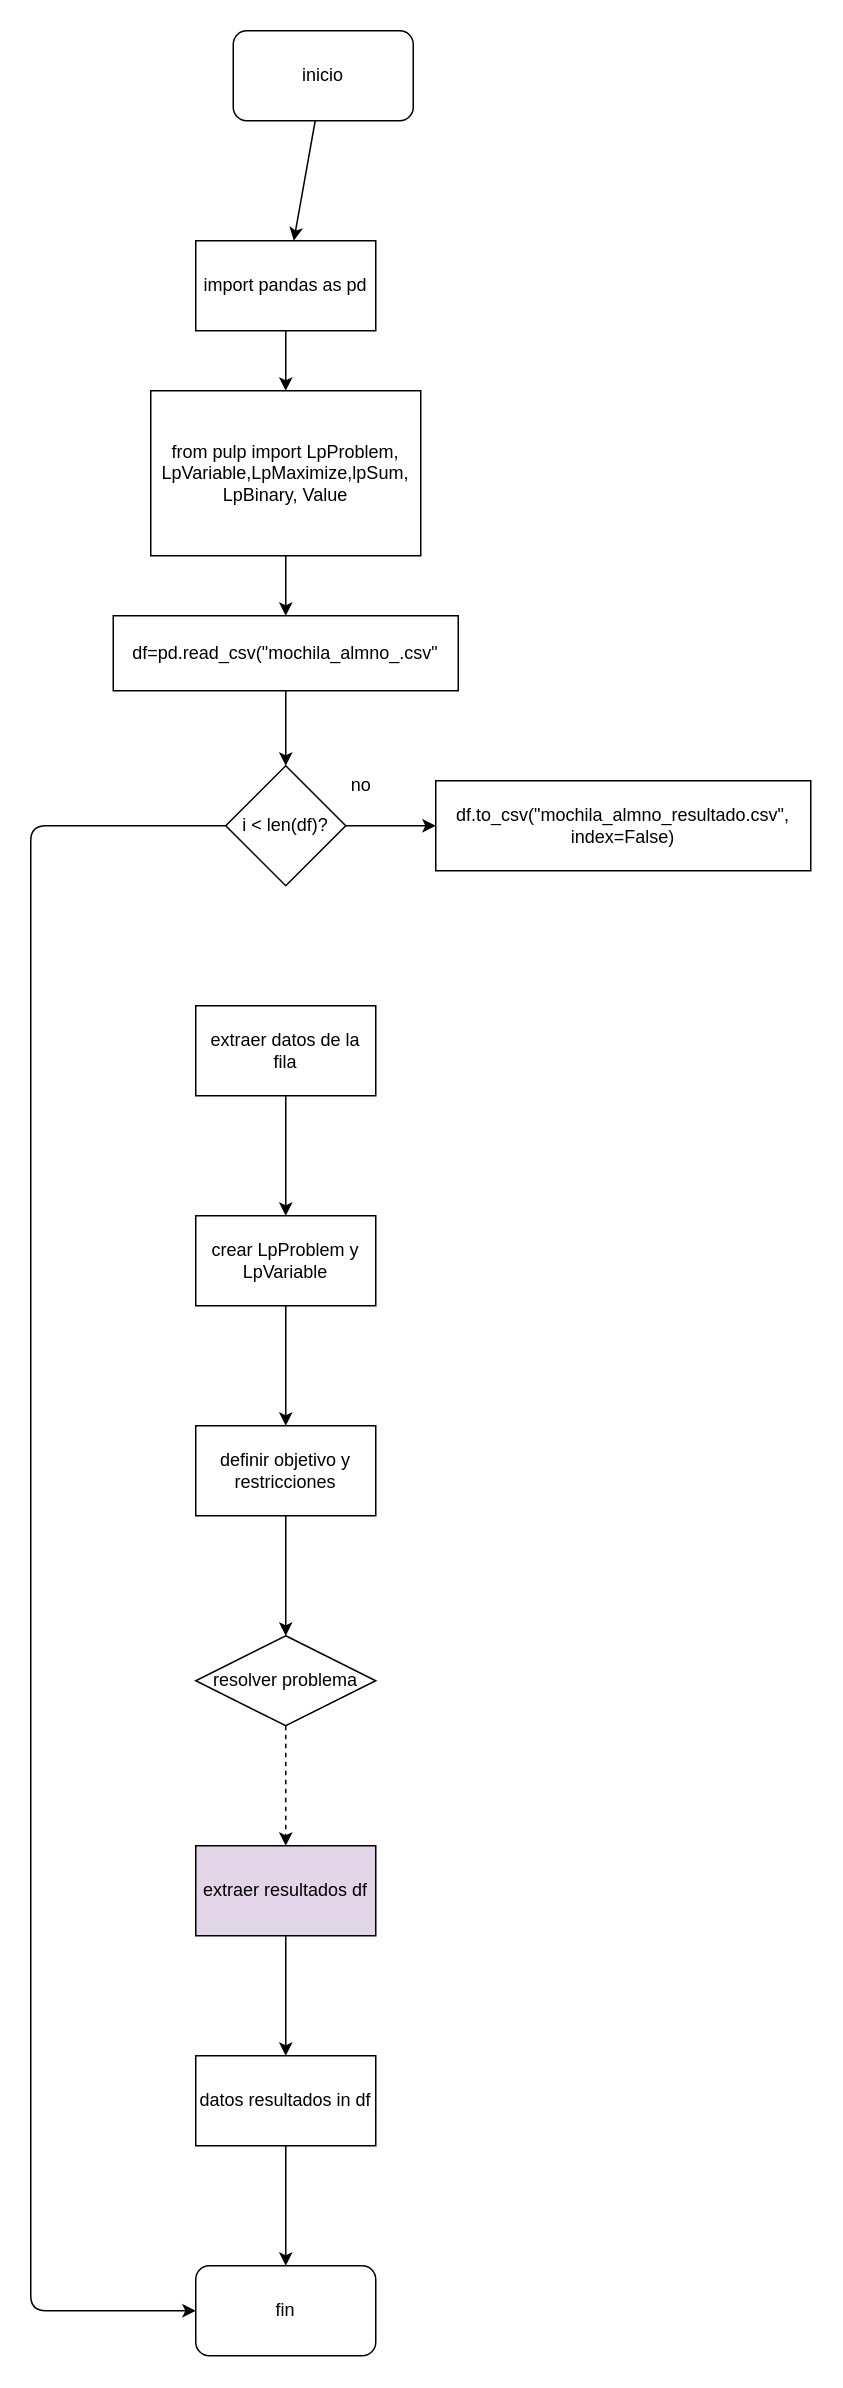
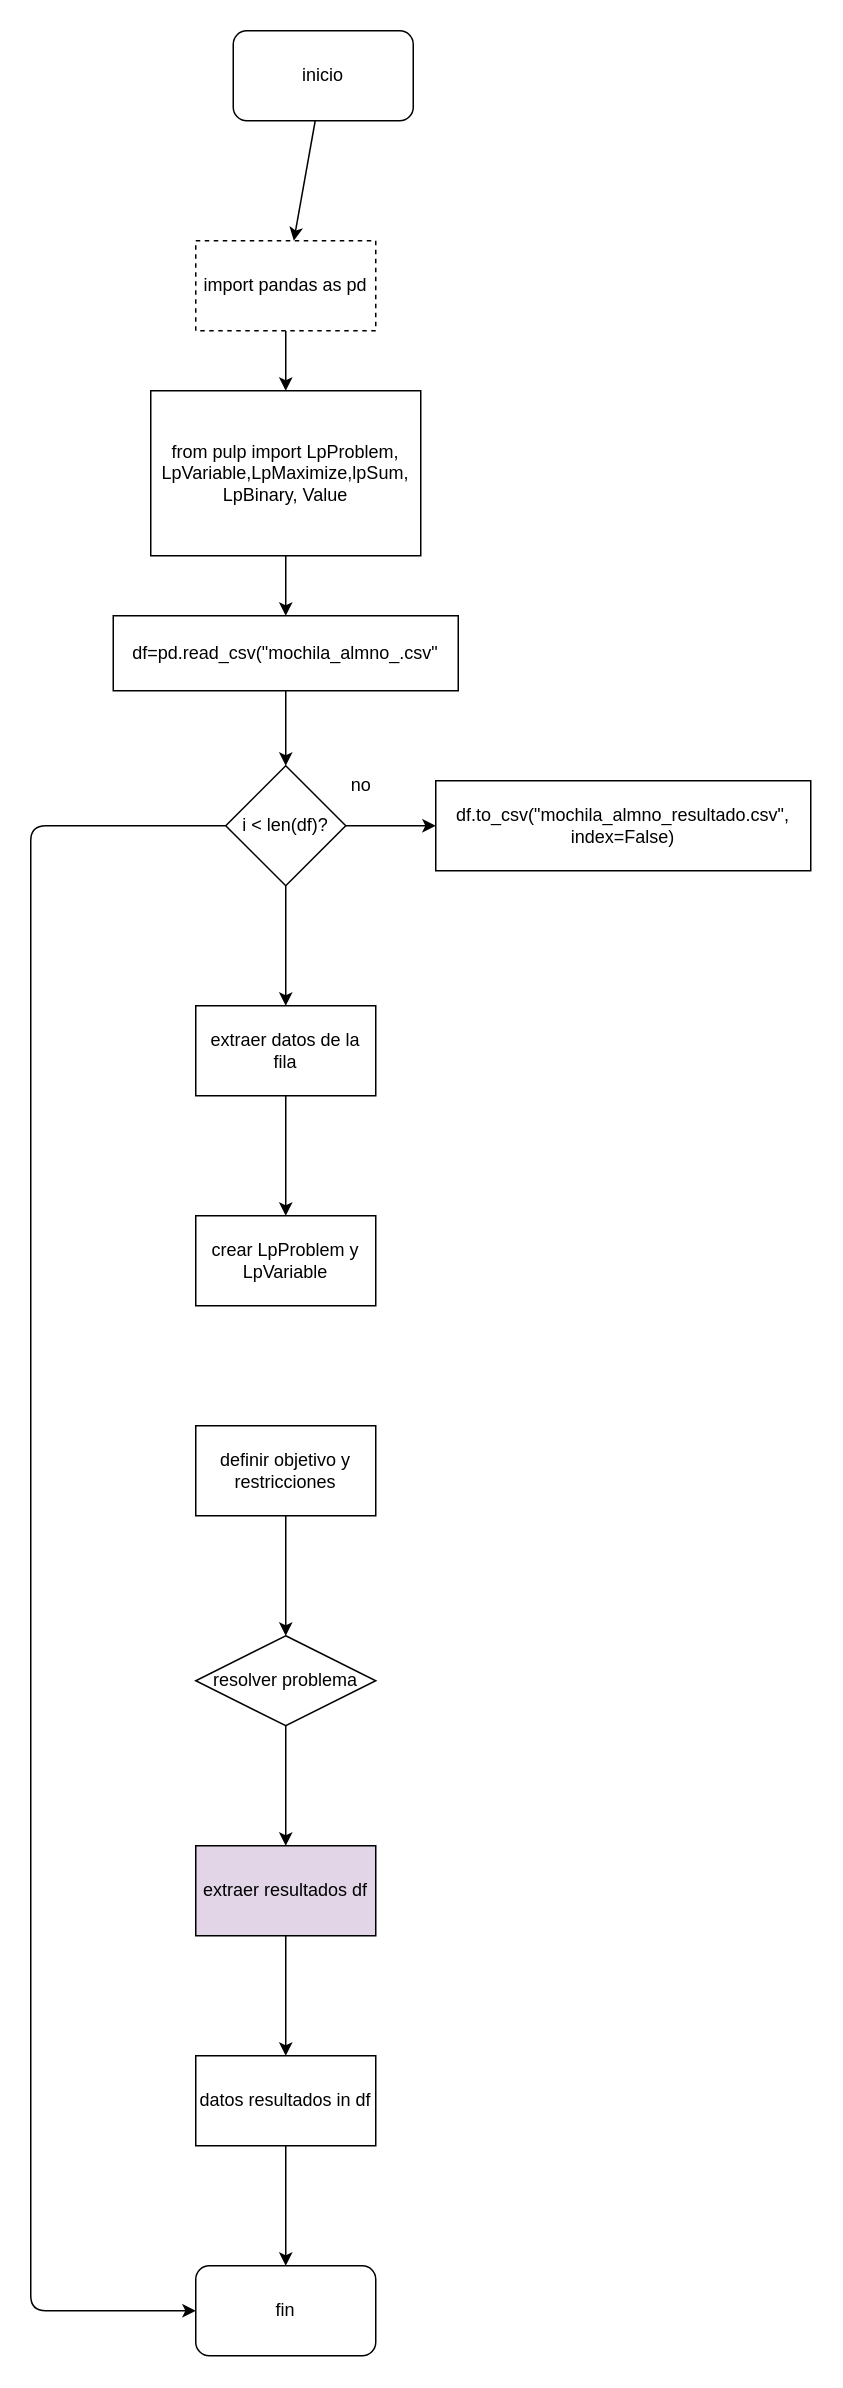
node "import pandas as pd": style solid -> dashed
edge "i < len(df)?" -> "extraer datos de la fila": added
edge "crear LpProblem y LpVariable" -> "definir objetivo y restricciones": removed
edge "resolver problema" -> "extraer resultados df": style dashed -> solid
